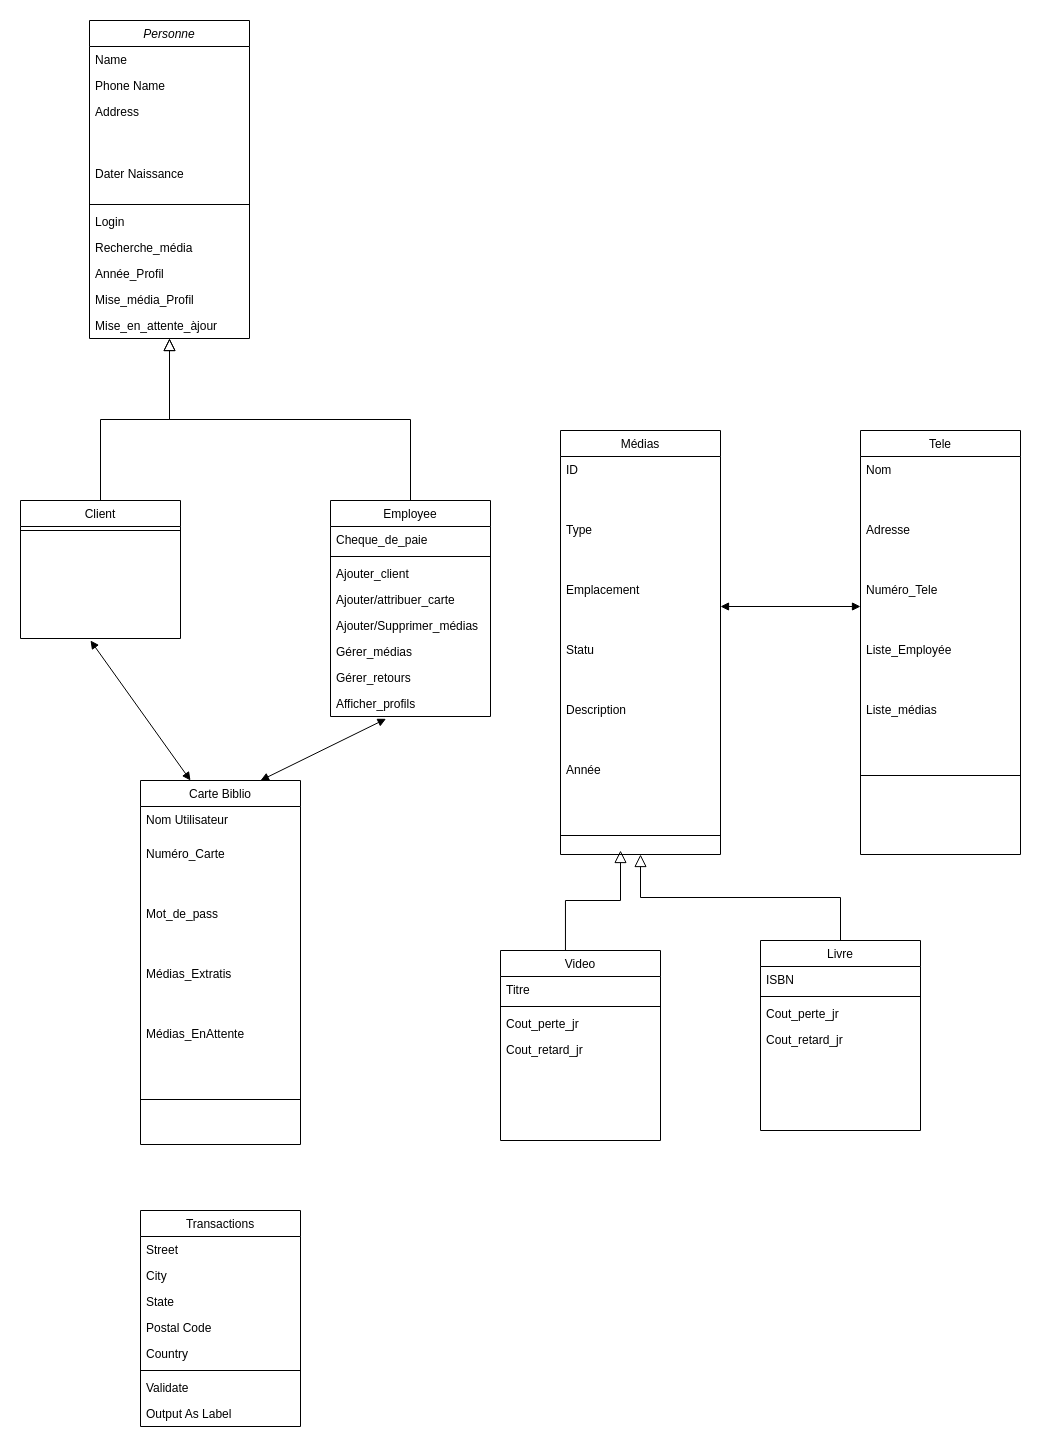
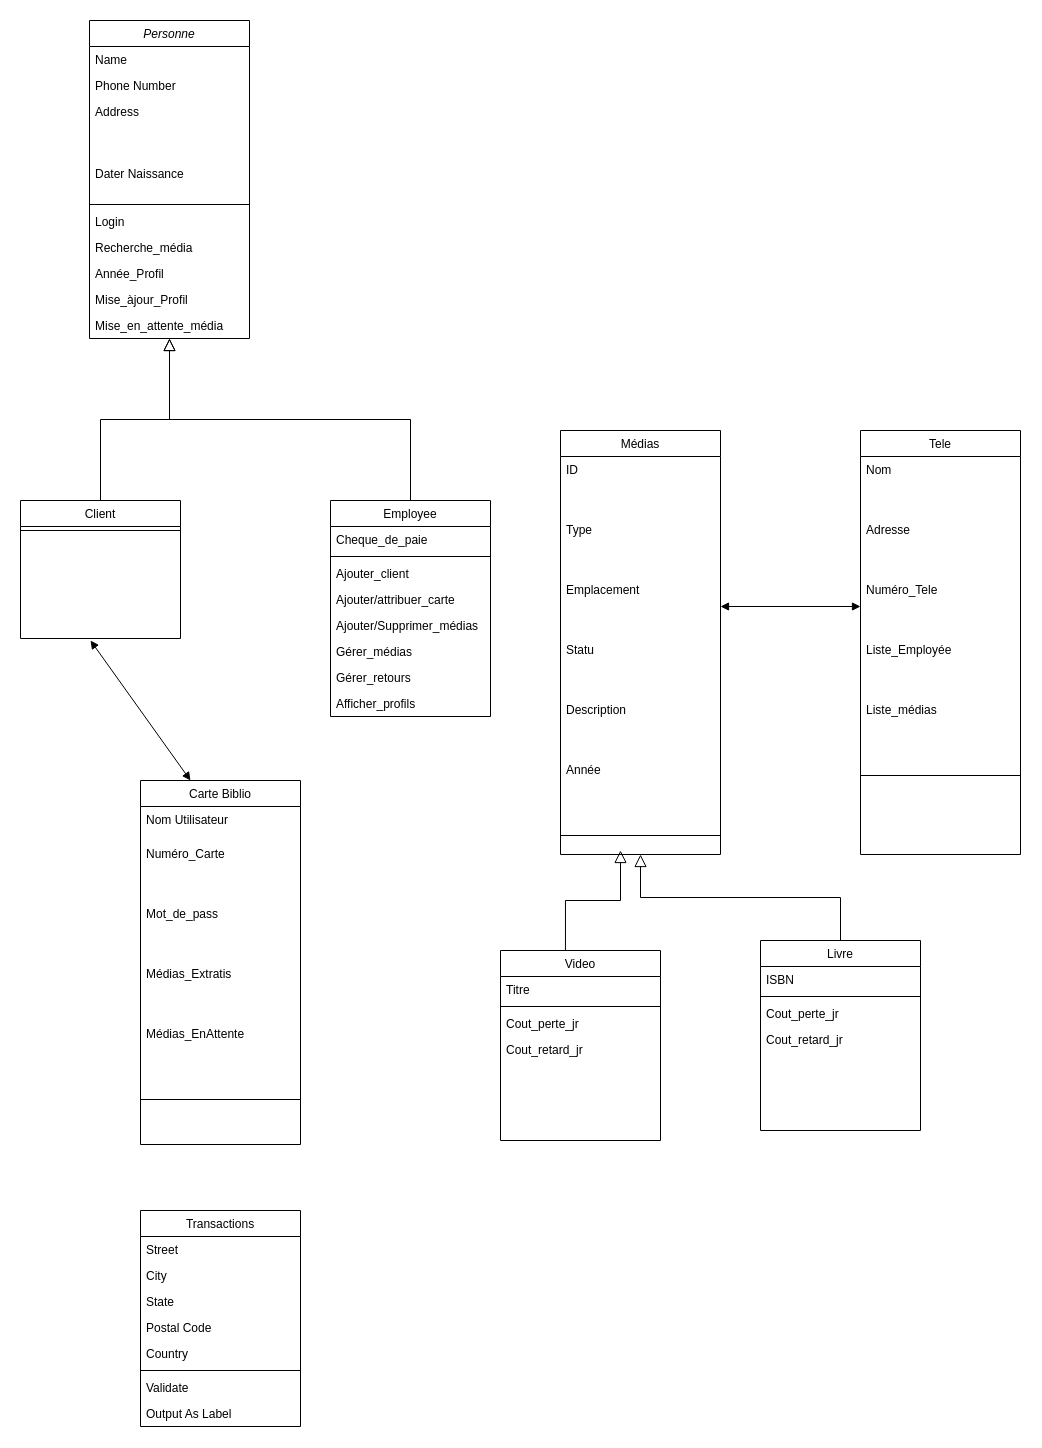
node "Phone Name": label "Phone Name" -> "Phone Number"
node "Mise_média_Profil": label "Mise_média_Profil" -> "Mise_àjour_Profil"
node "Mise_en_attente_àjour": label "Mise_en_attente_àjour" -> "Mise_en_attente_média"
edge "Afficher_profils" -- "Carte Biblio": removed
